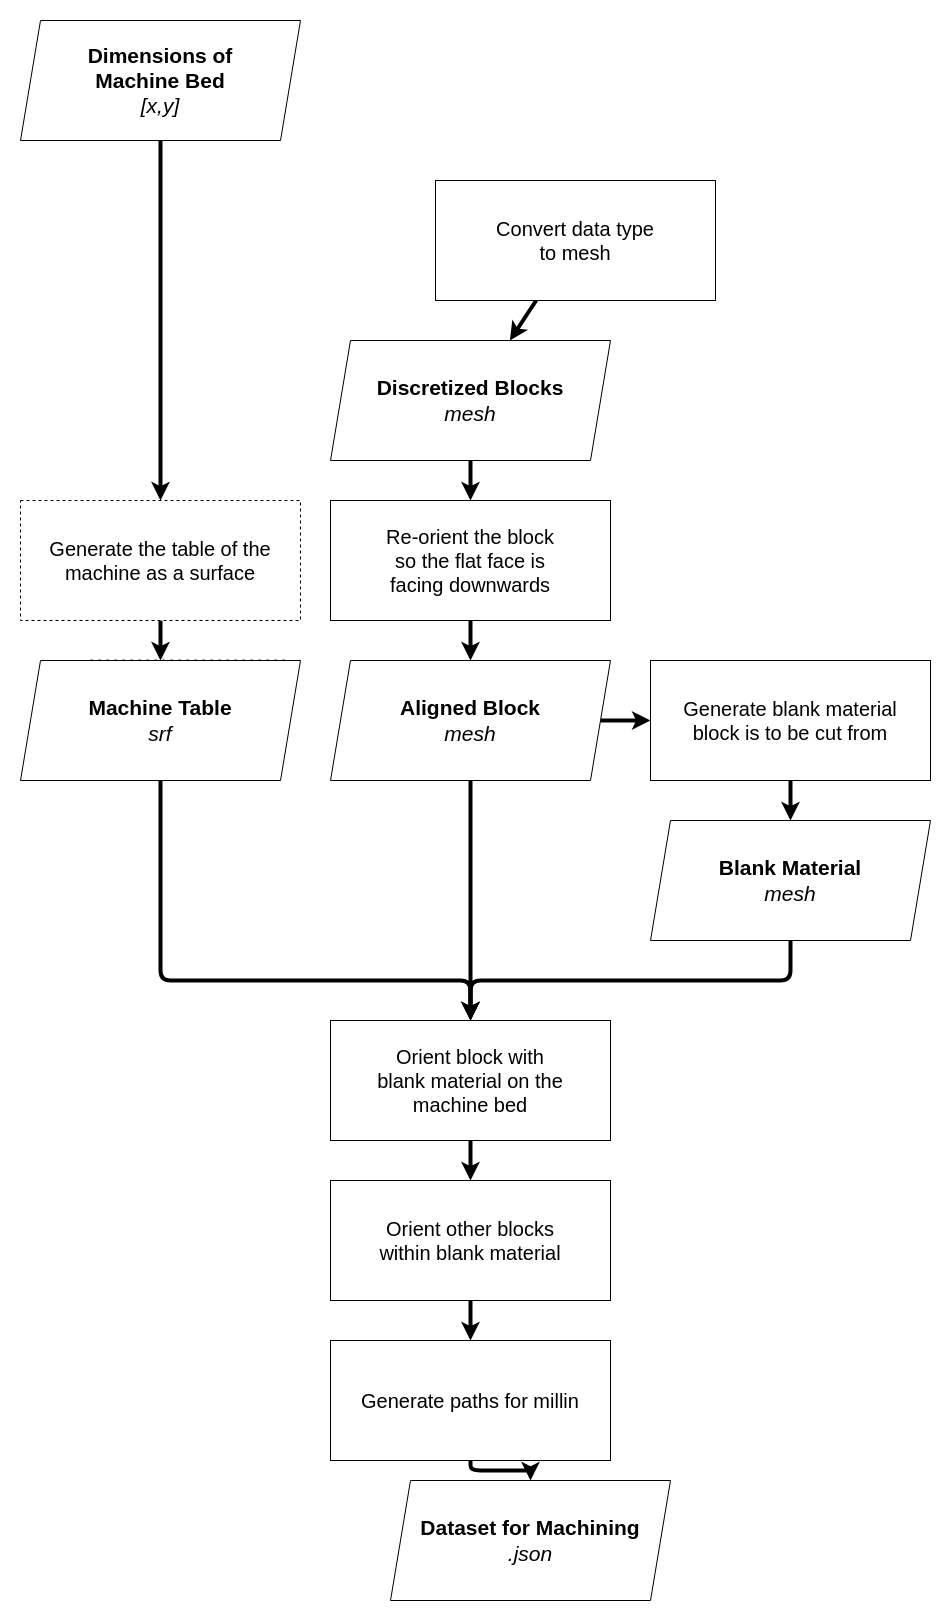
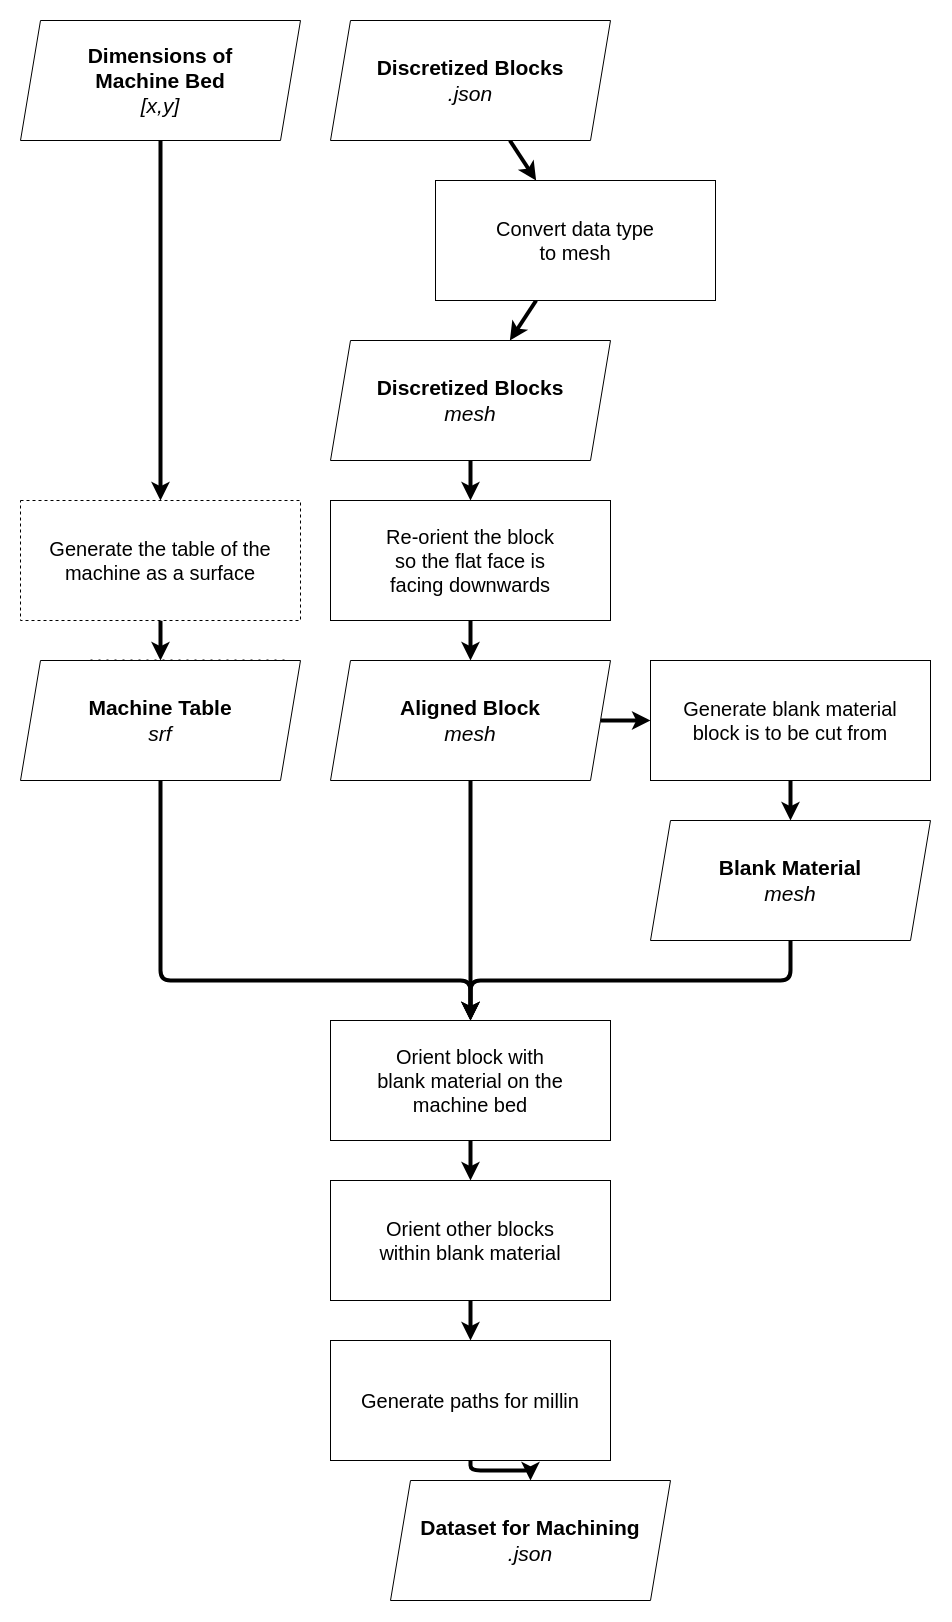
node "Discretized Blocks.json": added
edge "Discretized Blocks.json" -> "Convert data typeto mesh": added
